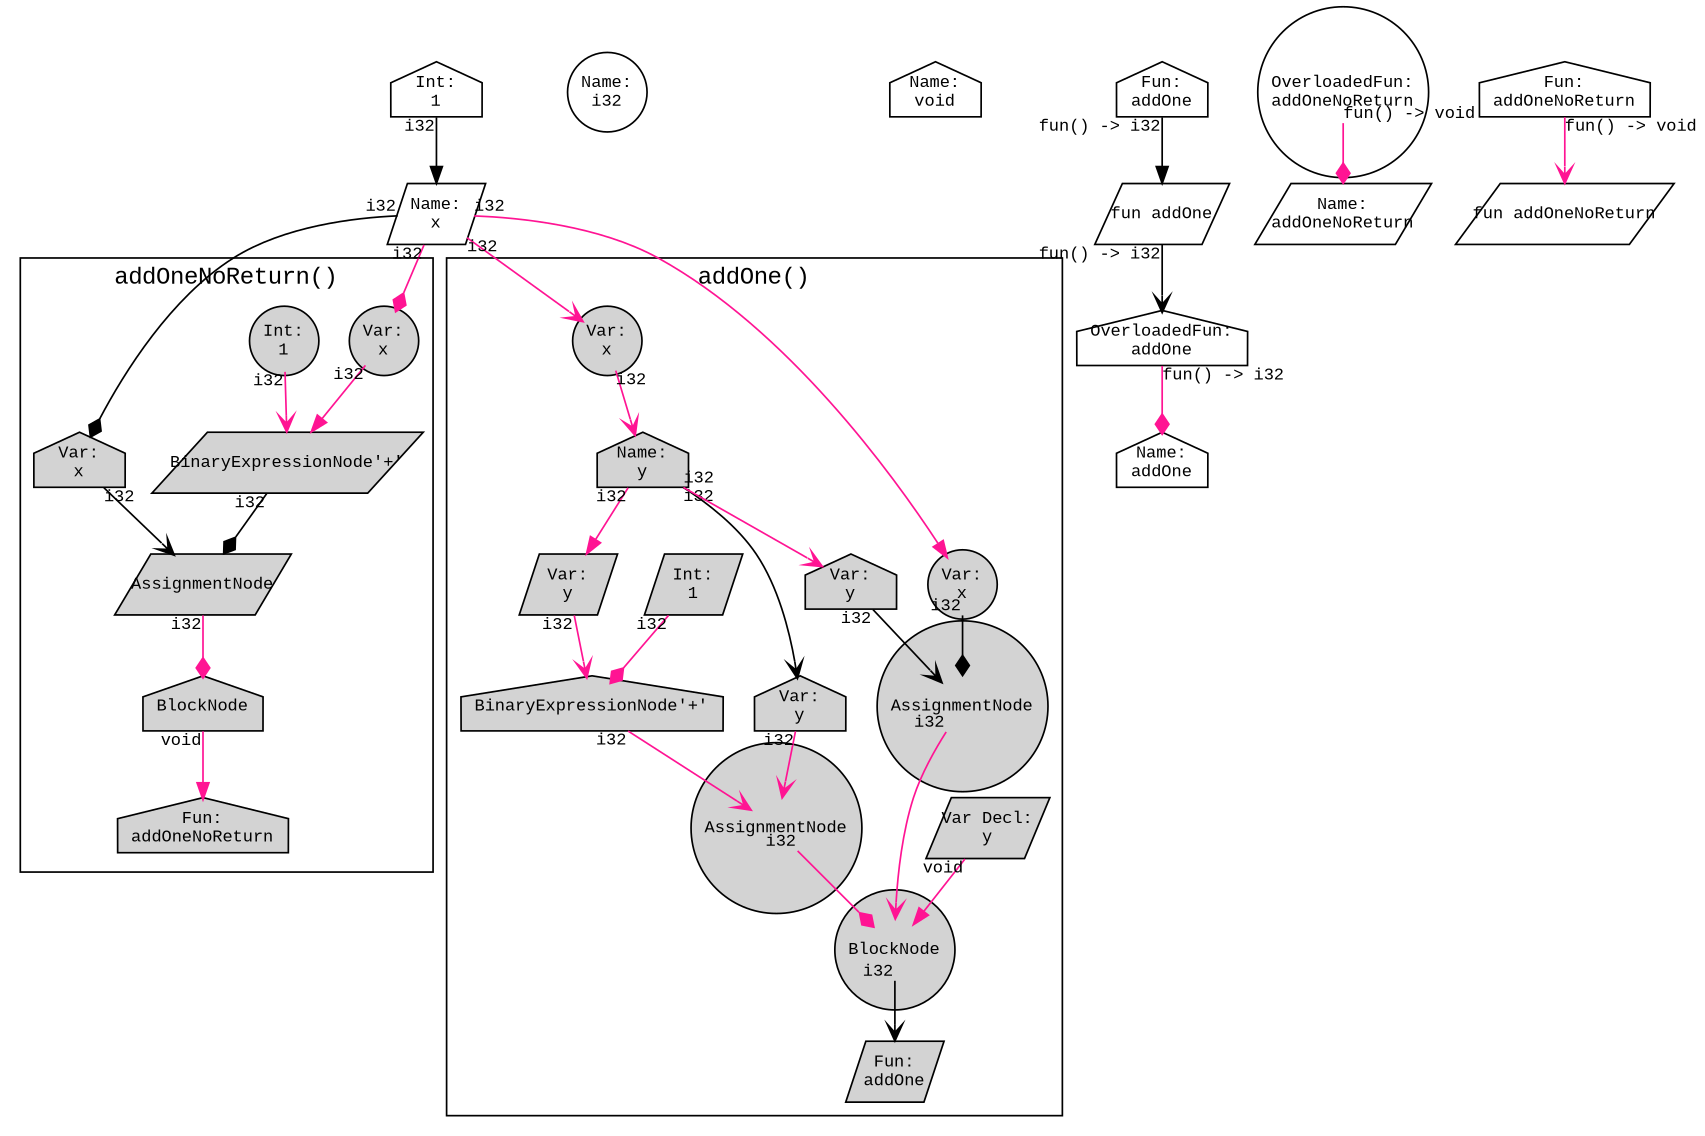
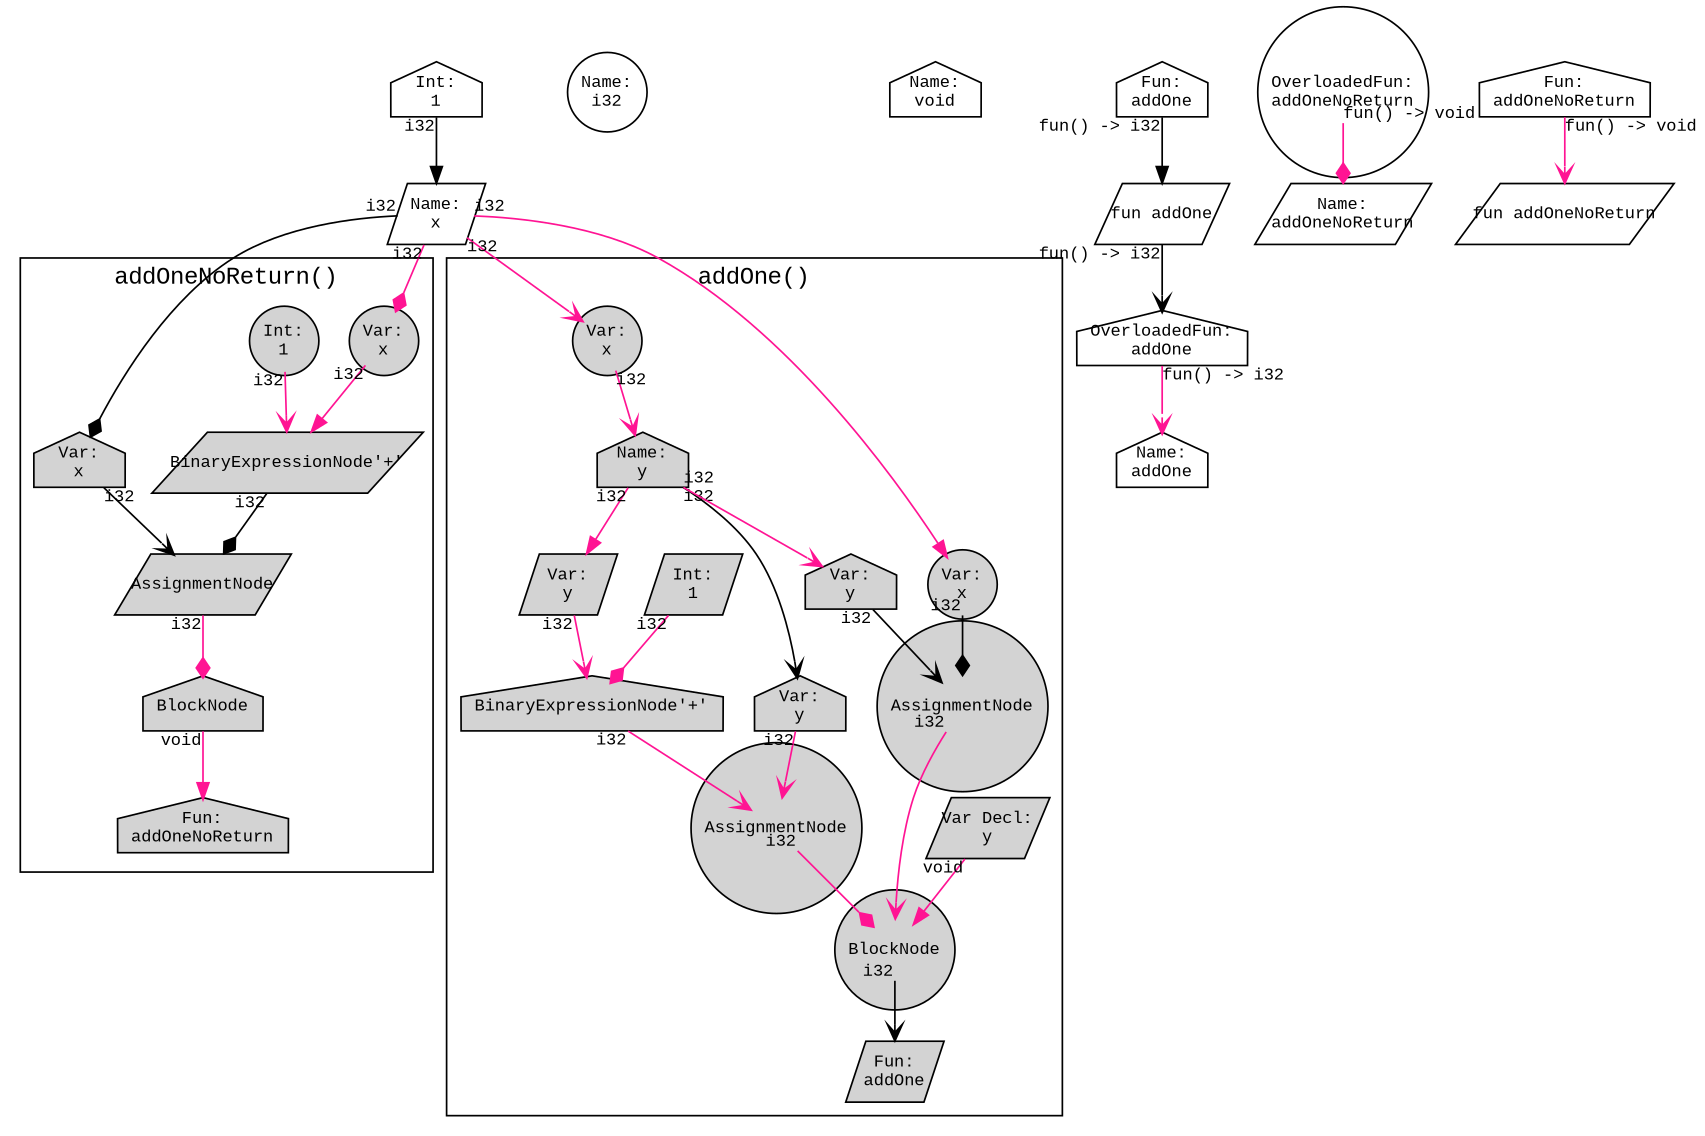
edge "OverloadedFun: addOne" -> "Name: addOne": arrowhead diamond -> vee
